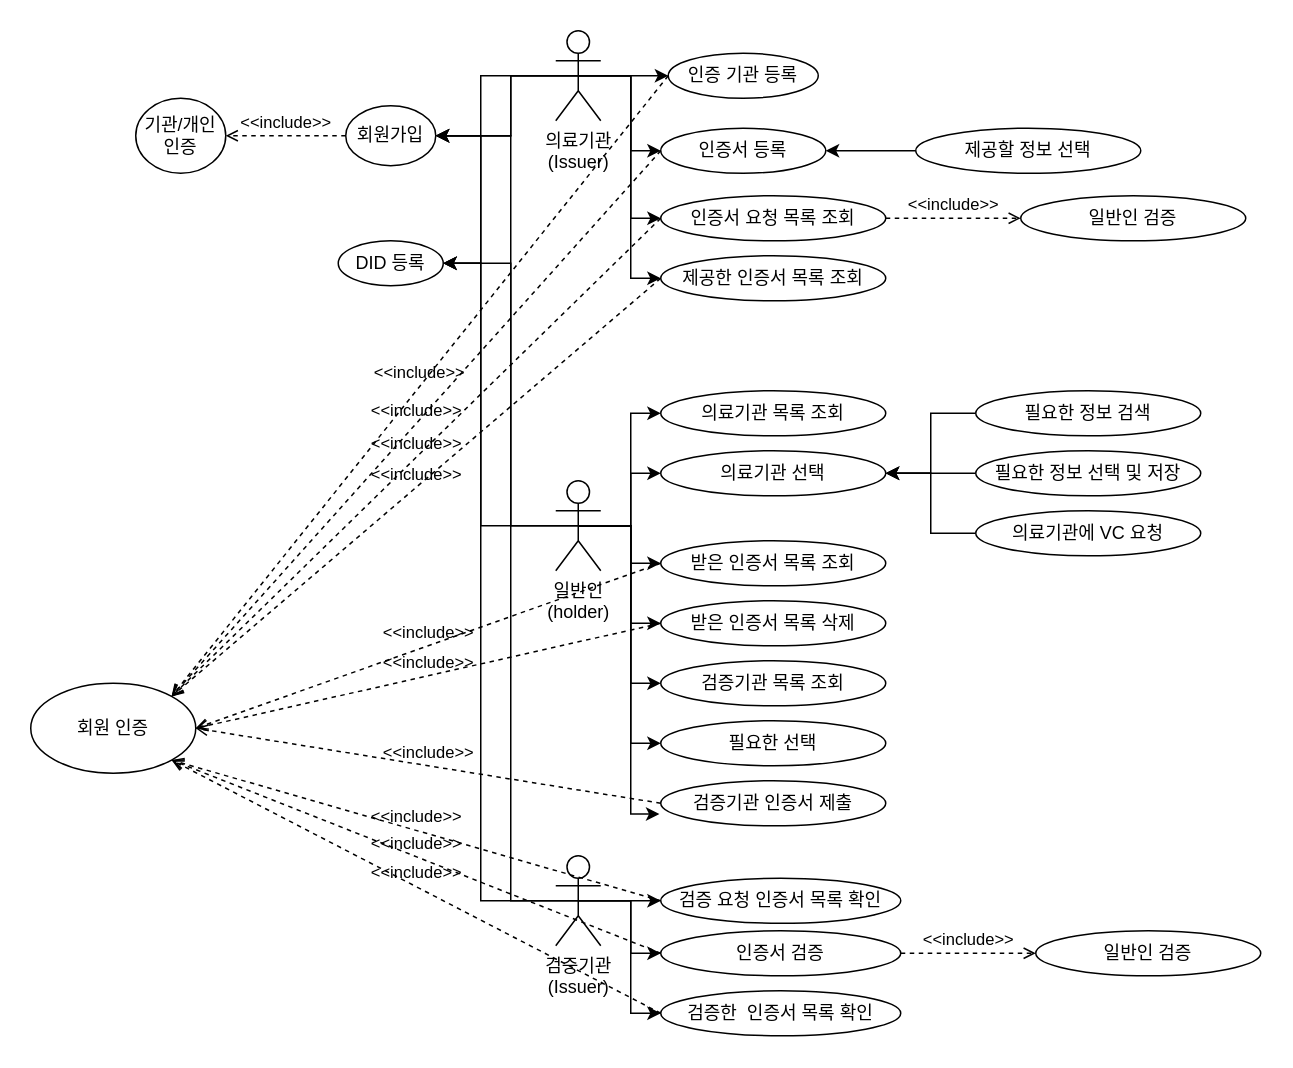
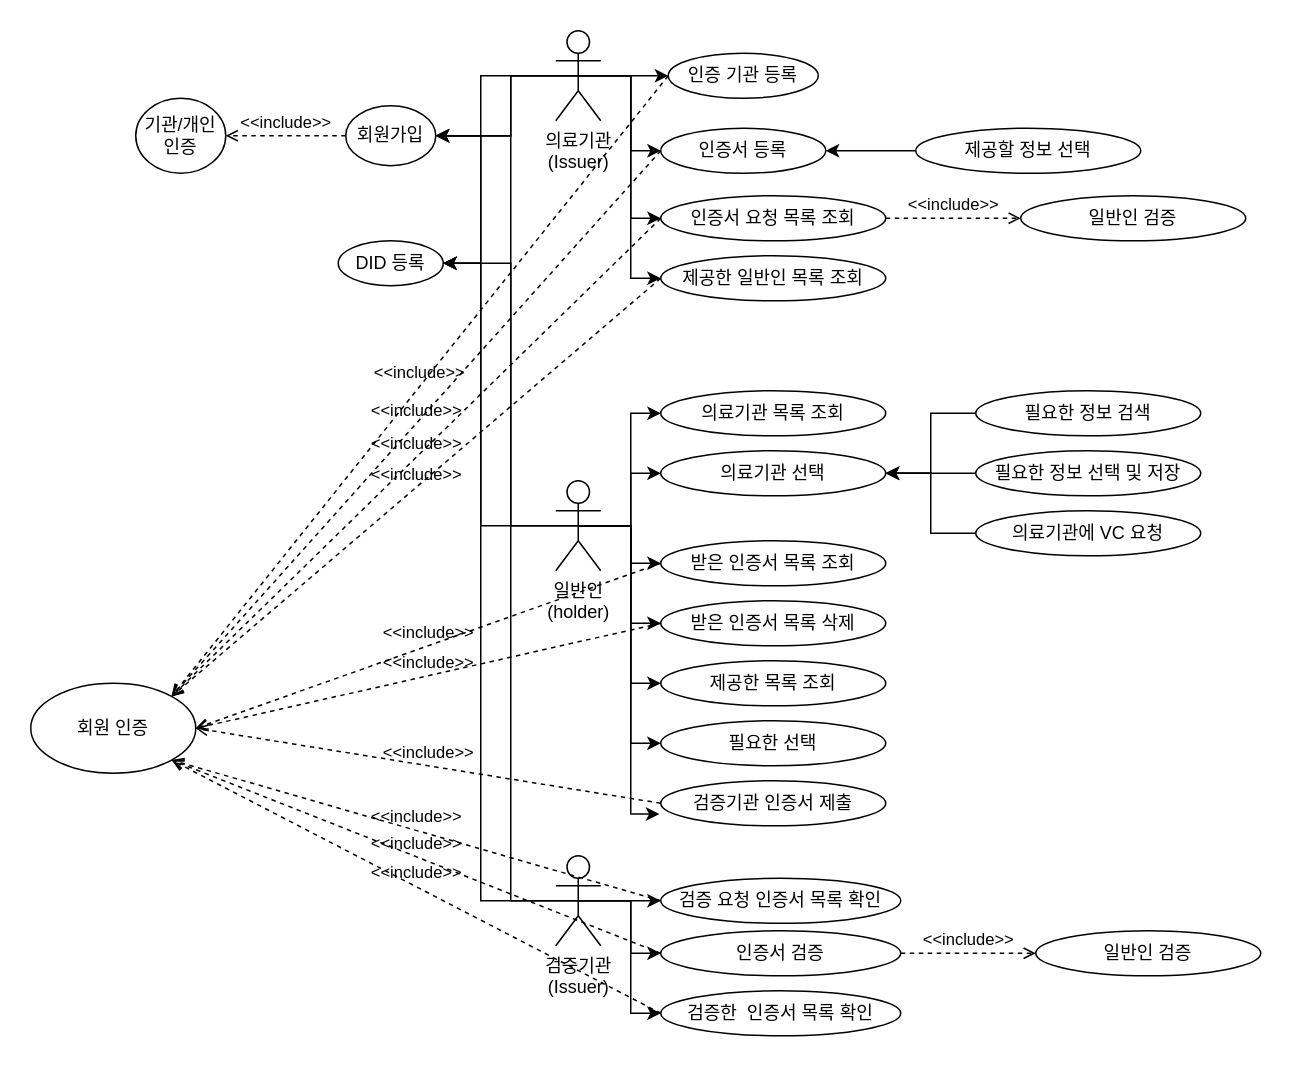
node "제공한 인증서 목록 조회": label "제공한 인증서 목록 조회" -> "제공한 일반인 목록 조회"
node "검증기관 목록 조회": label "검증기관 목록 조회" -> "제공한 목록 조회"
